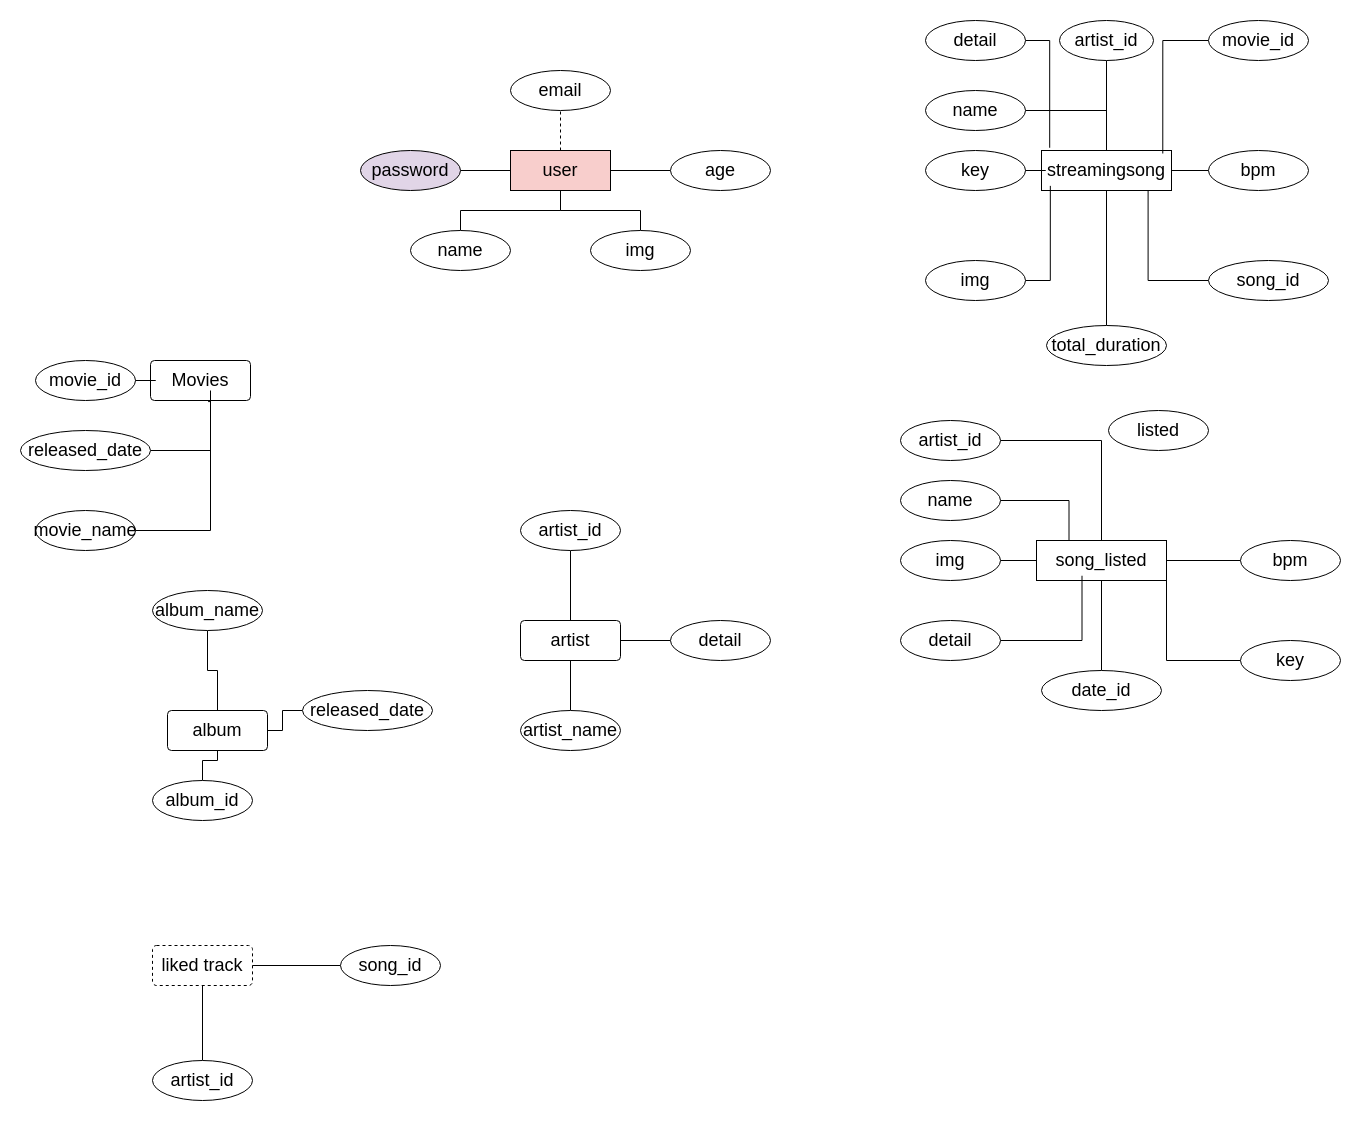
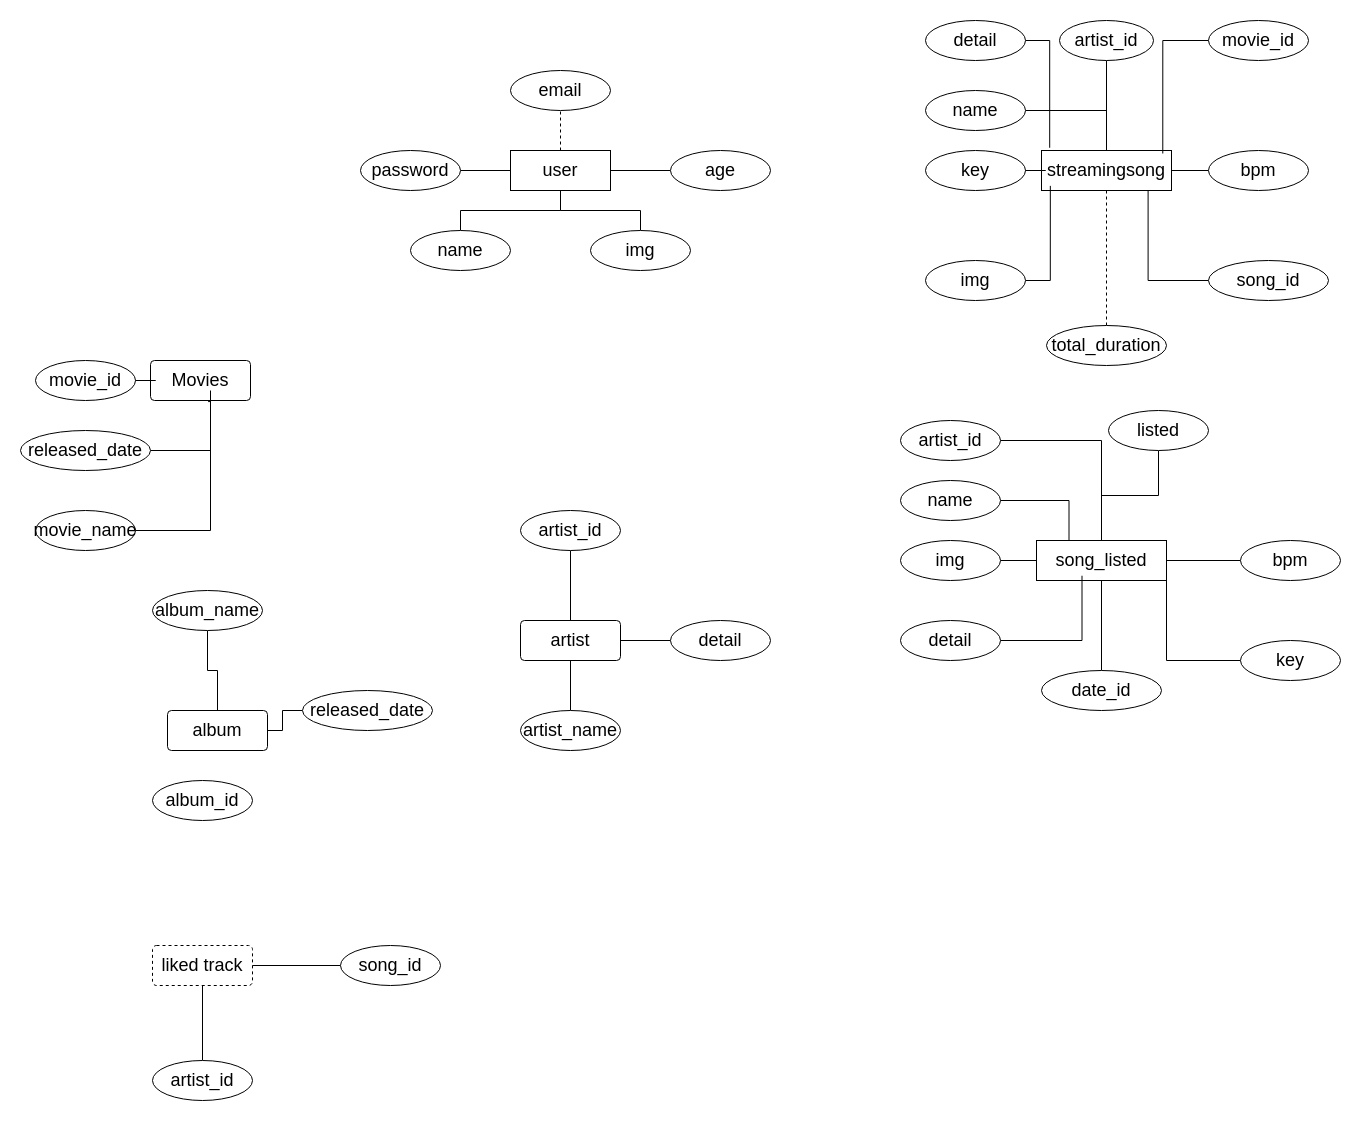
node "password": fillcolor #e1d5e7 -> #ffffff
node "user": fillcolor #f8cecc -> #ffffff
edge "streamingsong" -- "total_duration": style solid -> dashed
edge "listed" -- "song_listed": added
edge "album" -- "album_id": removed
